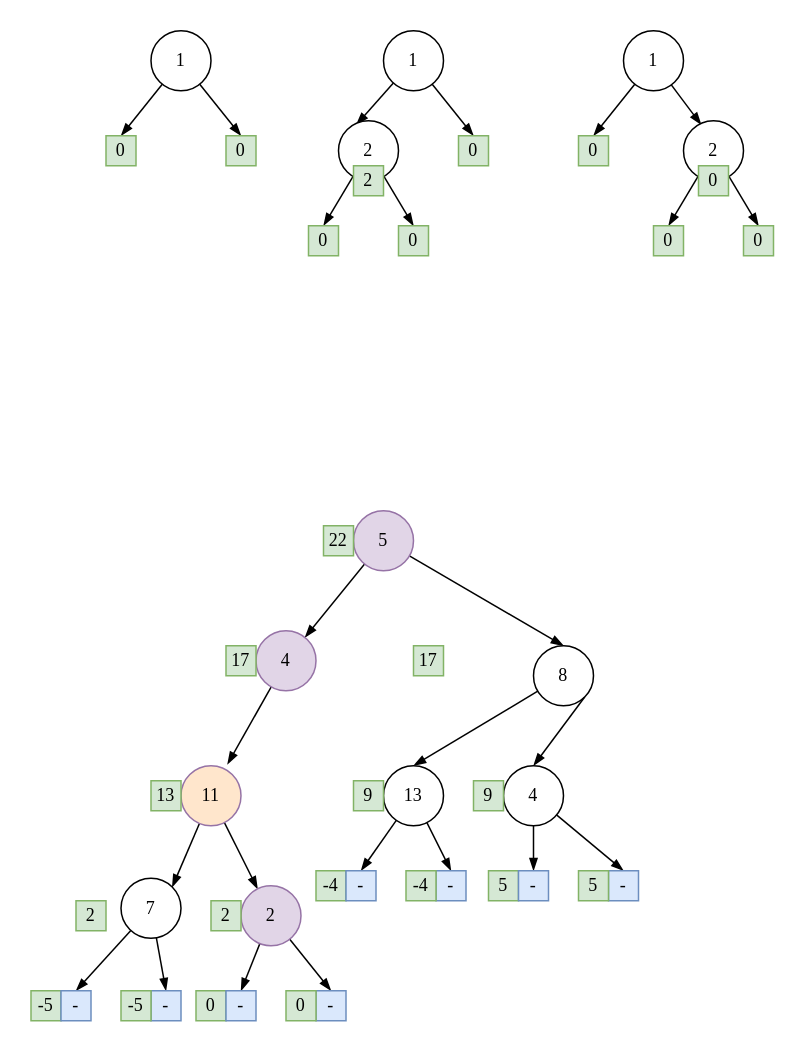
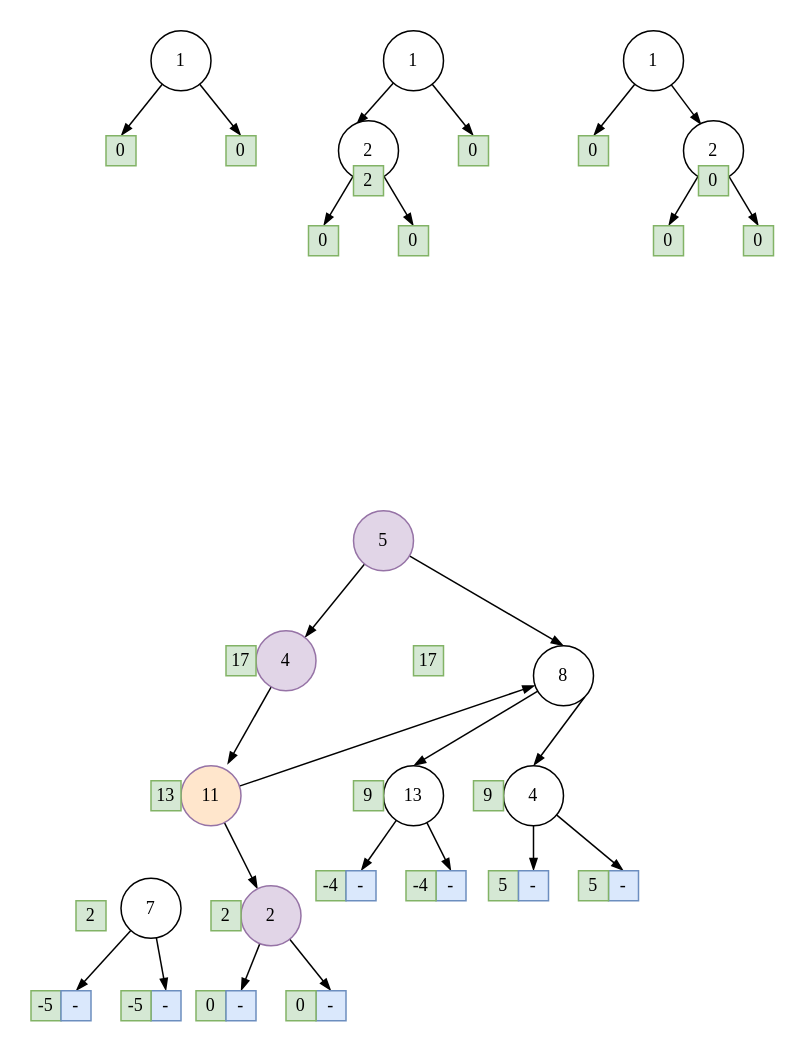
node "22": removed
edge "11" -> "7": now "11" -> "8"
